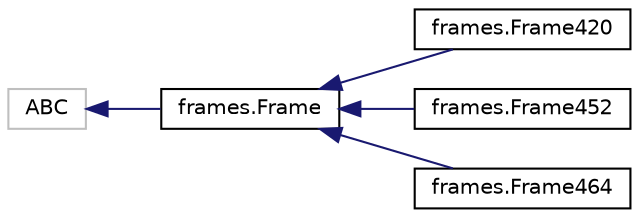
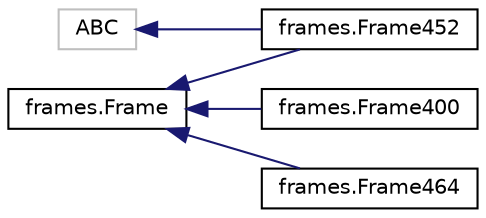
node "frames.Frame420": label "frames.Frame420" -> "frames.Frame400"
edge "frames.Frame" -> "ABC": now "frames.Frame452" -> "ABC"
